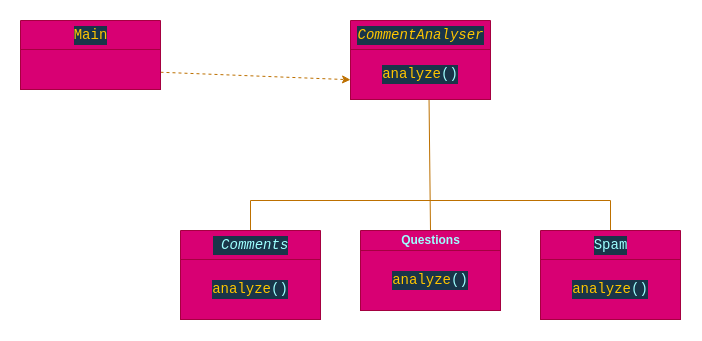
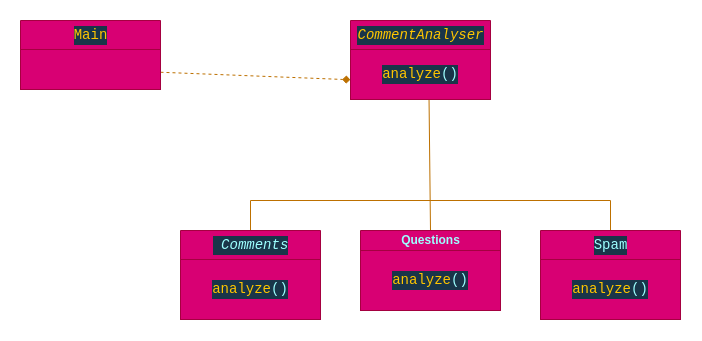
edge "Main" -> "CommentAnalyser": arrowhead classic -> diamond
